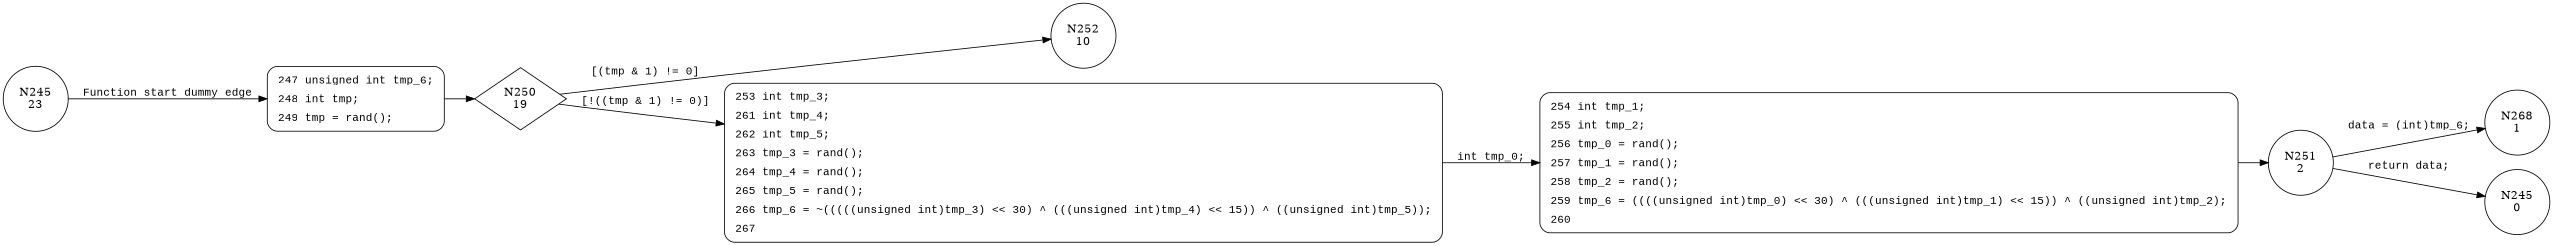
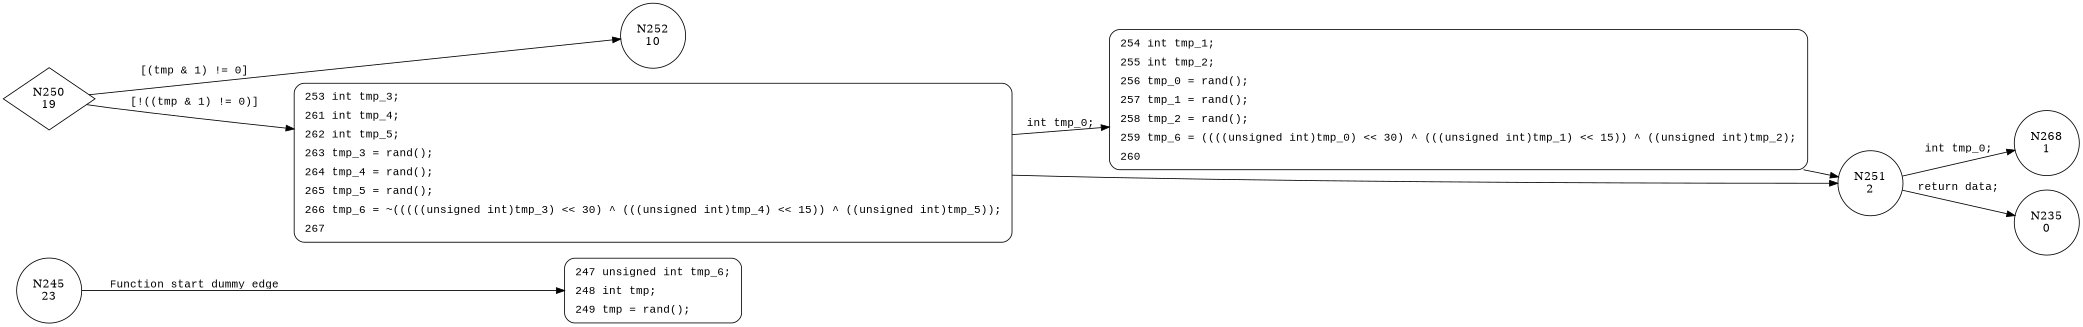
edge "247" -> "N250 19": removed
edge "N251 2" -> "N268 1": label "data = (int)tmp_6;" -> "int tmp_0;"
edge "253" -> "N251 2": added
node "N245 0": label "N245 0" -> "N235 0"
